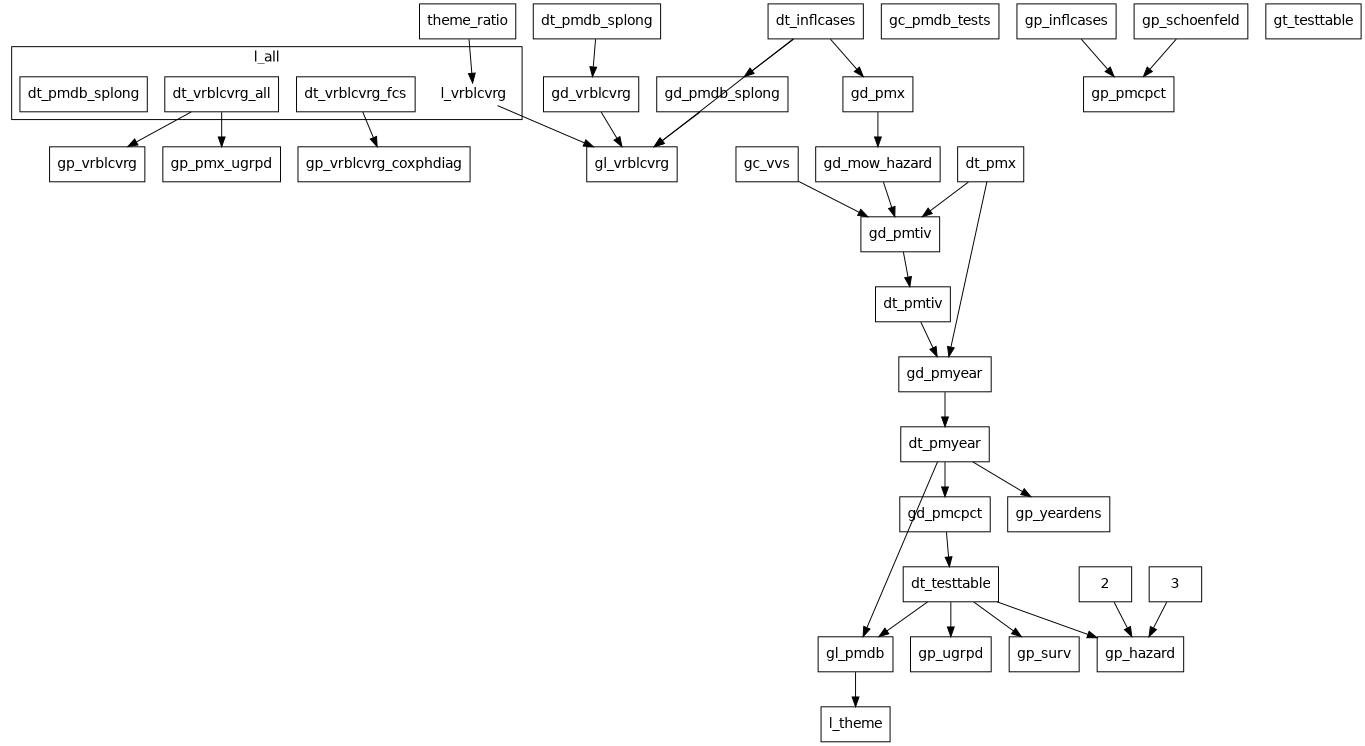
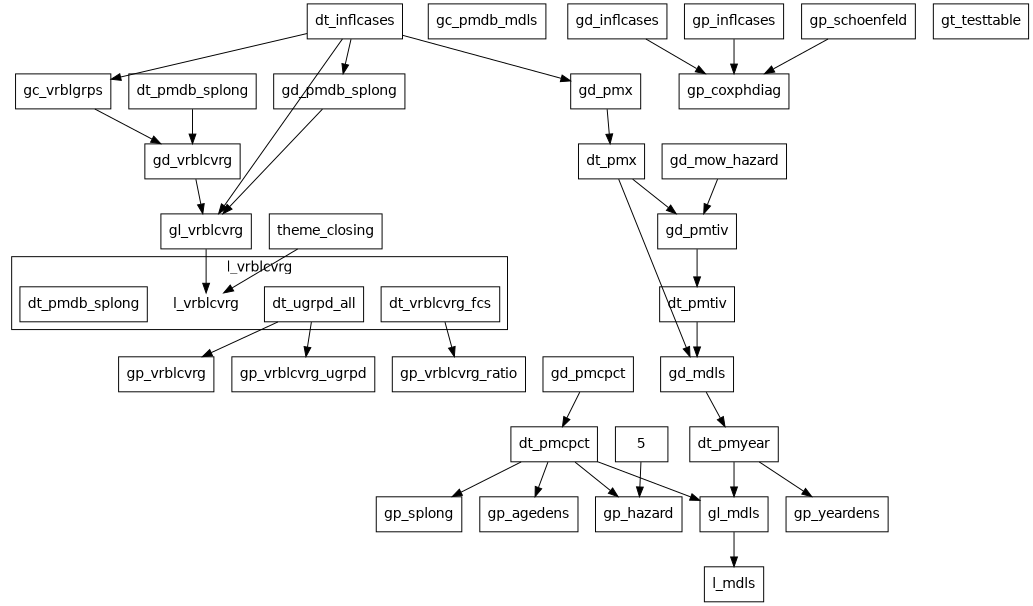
node "theme_ratio": label "theme_ratio" -> "theme_closing"
node "gd_inflcases": added
node "gc_pmdb_tests": label "gc_pmdb_tests" -> "gc_pmdb_mdls"
cluster "l_all": label "l_all" -> "l_vrblcvrg"
node "gc_vrblgrps": added
node "dt_vrblcvrg_all": label "dt_vrblcvrg_all" -> "dt_ugrpd_all"
node "gp_pmcpct": label "gp_pmcpct" -> "gp_coxphdiag"
edge "l_vrblcvrg" -> "gl_vrblcvrg": reversed
edge "gd_pmx" -> "gd_mow_hazard": now "gd_pmx" -> "dt_pmx"
node "gp_pmx_ugrpd": label "gp_pmx_ugrpd" -> "gp_vrblcvrg_ugrpd"
node "gp_vrblcvrg_coxphdiag": label "gp_vrblcvrg_coxphdiag" -> "gp_vrblcvrg_ratio"
node "gc_vvs": removed
node "gd_pmyear": label "gd_pmyear" -> "gd_mdls"
edge "dt_pmyear" -> "gd_pmcpct": removed
node "dt_testtable": label "dt_testtable" -> "dt_pmcpct"
node "2": removed
node "3": label "3" -> "5"
node "gl_pmdb": label "gl_pmdb" -> "gl_mdls"
node "gp_ugrpd": label "gp_ugrpd" -> "gp_agedens"
node "gp_surv": label "gp_surv" -> "gp_splong"
node "l_theme": label "l_theme" -> "l_mdls"
